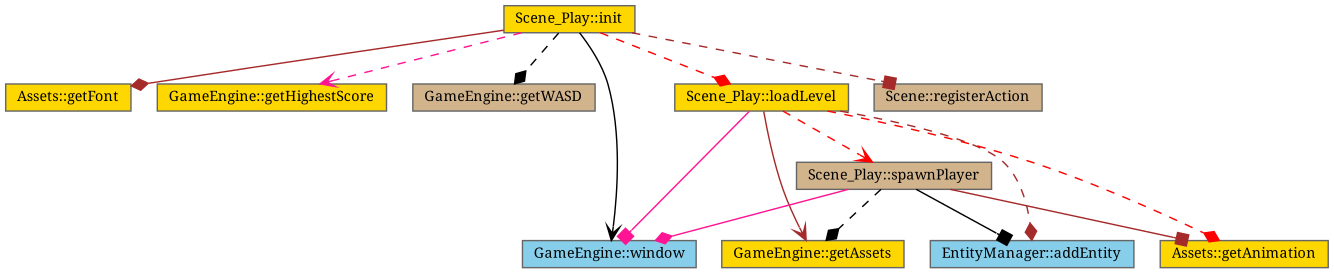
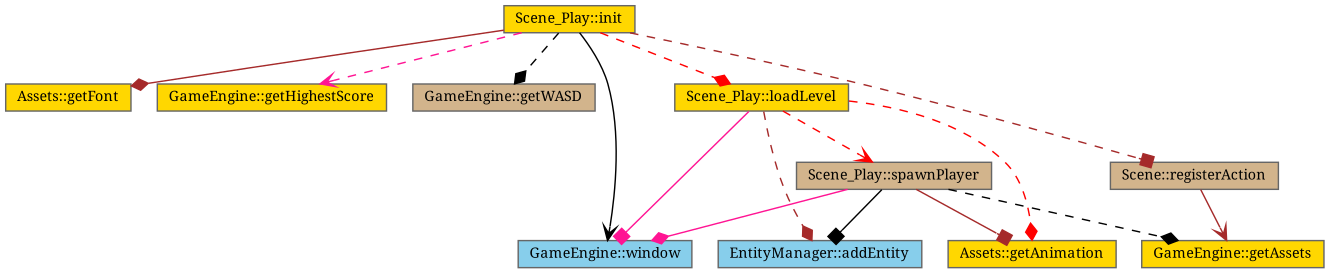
edge "Scene_Play::loadLevel" -> "GameEngine::getAssets": now "Scene::registerAction" -> "GameEngine::getAssets"
